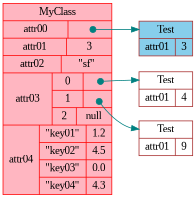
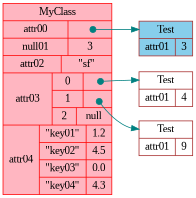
node "MyClass": text "attr01" -> "null01"
